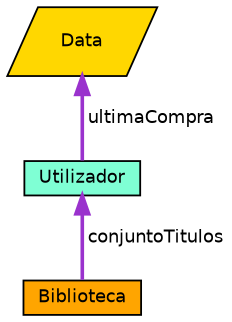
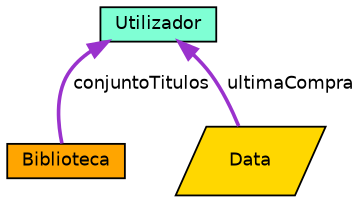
edge "Utilizador" -> "Data": reversed
